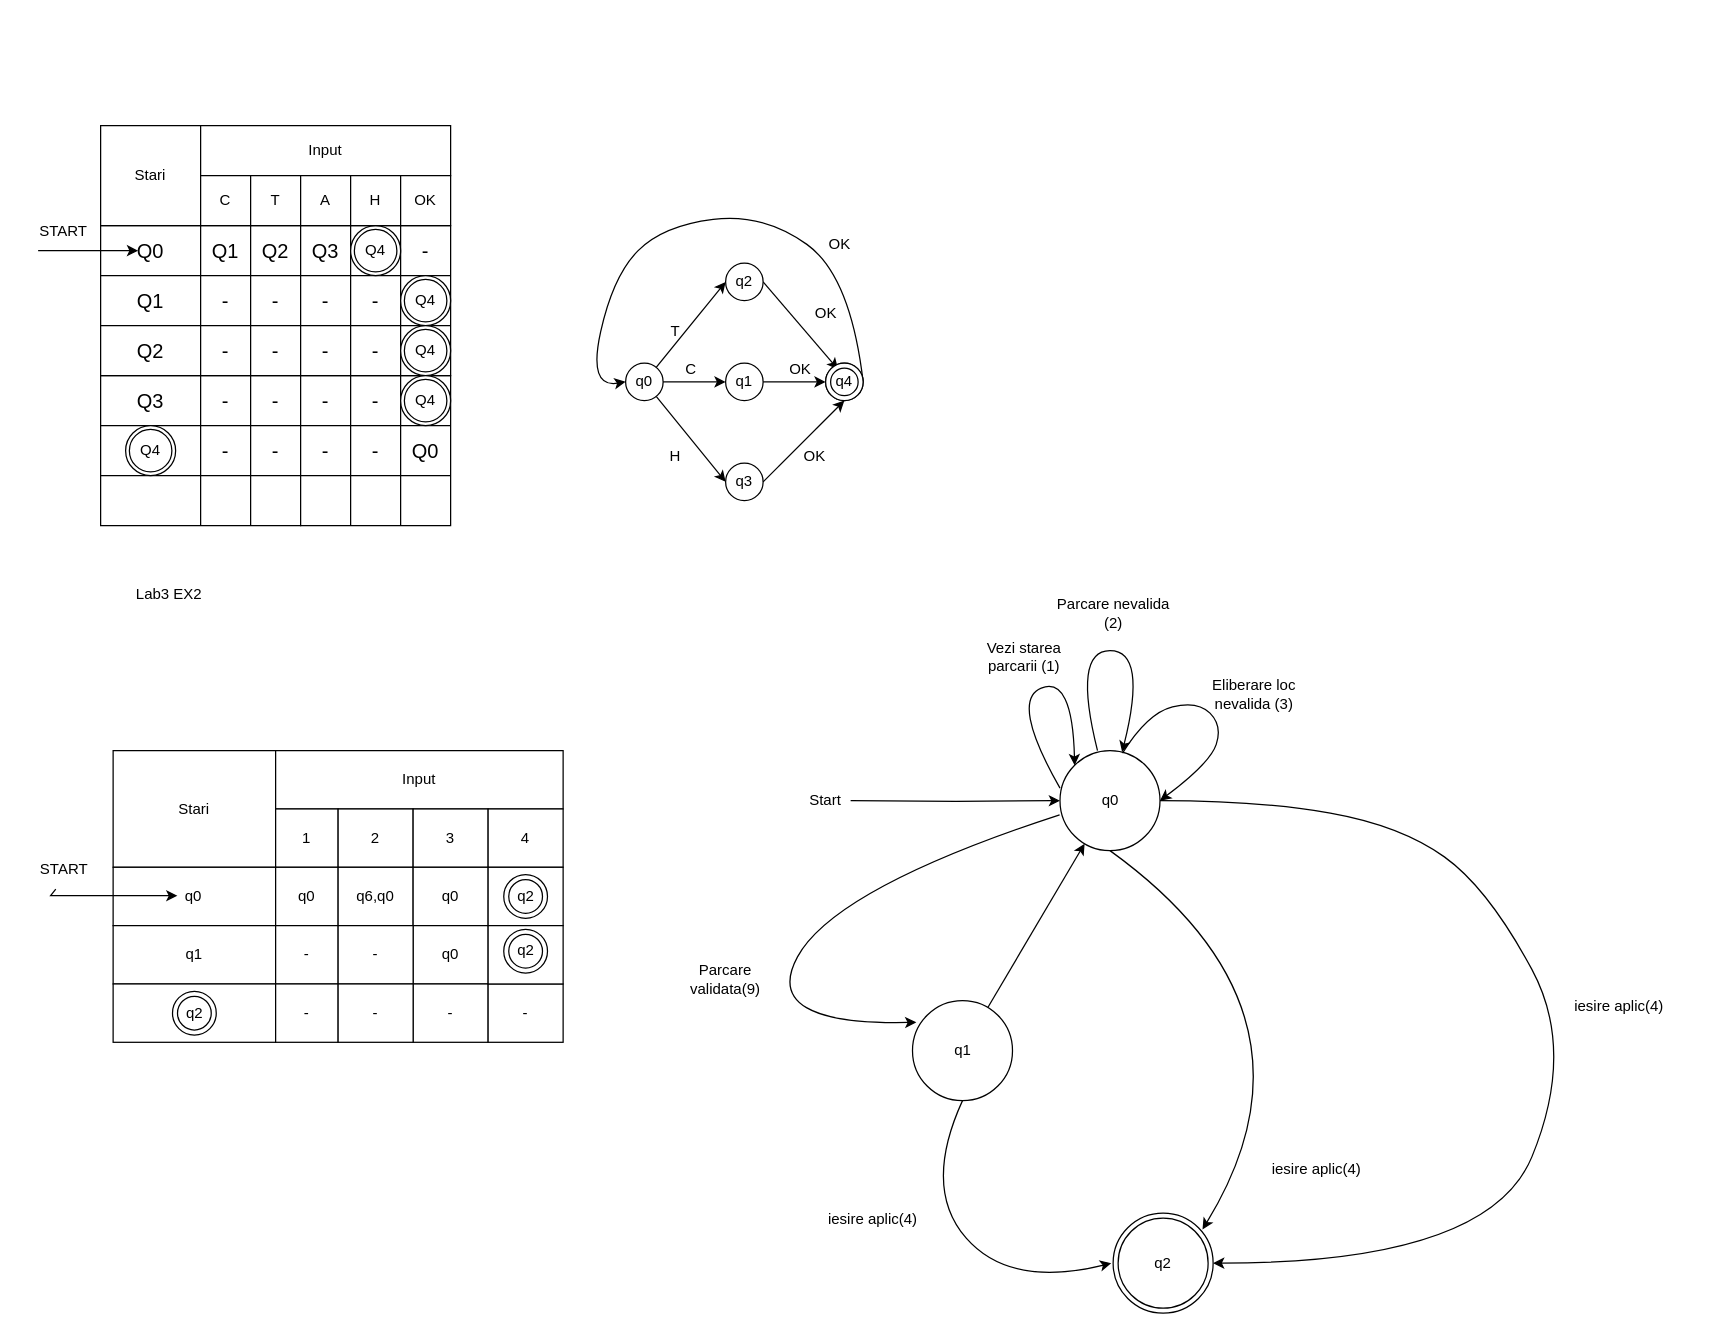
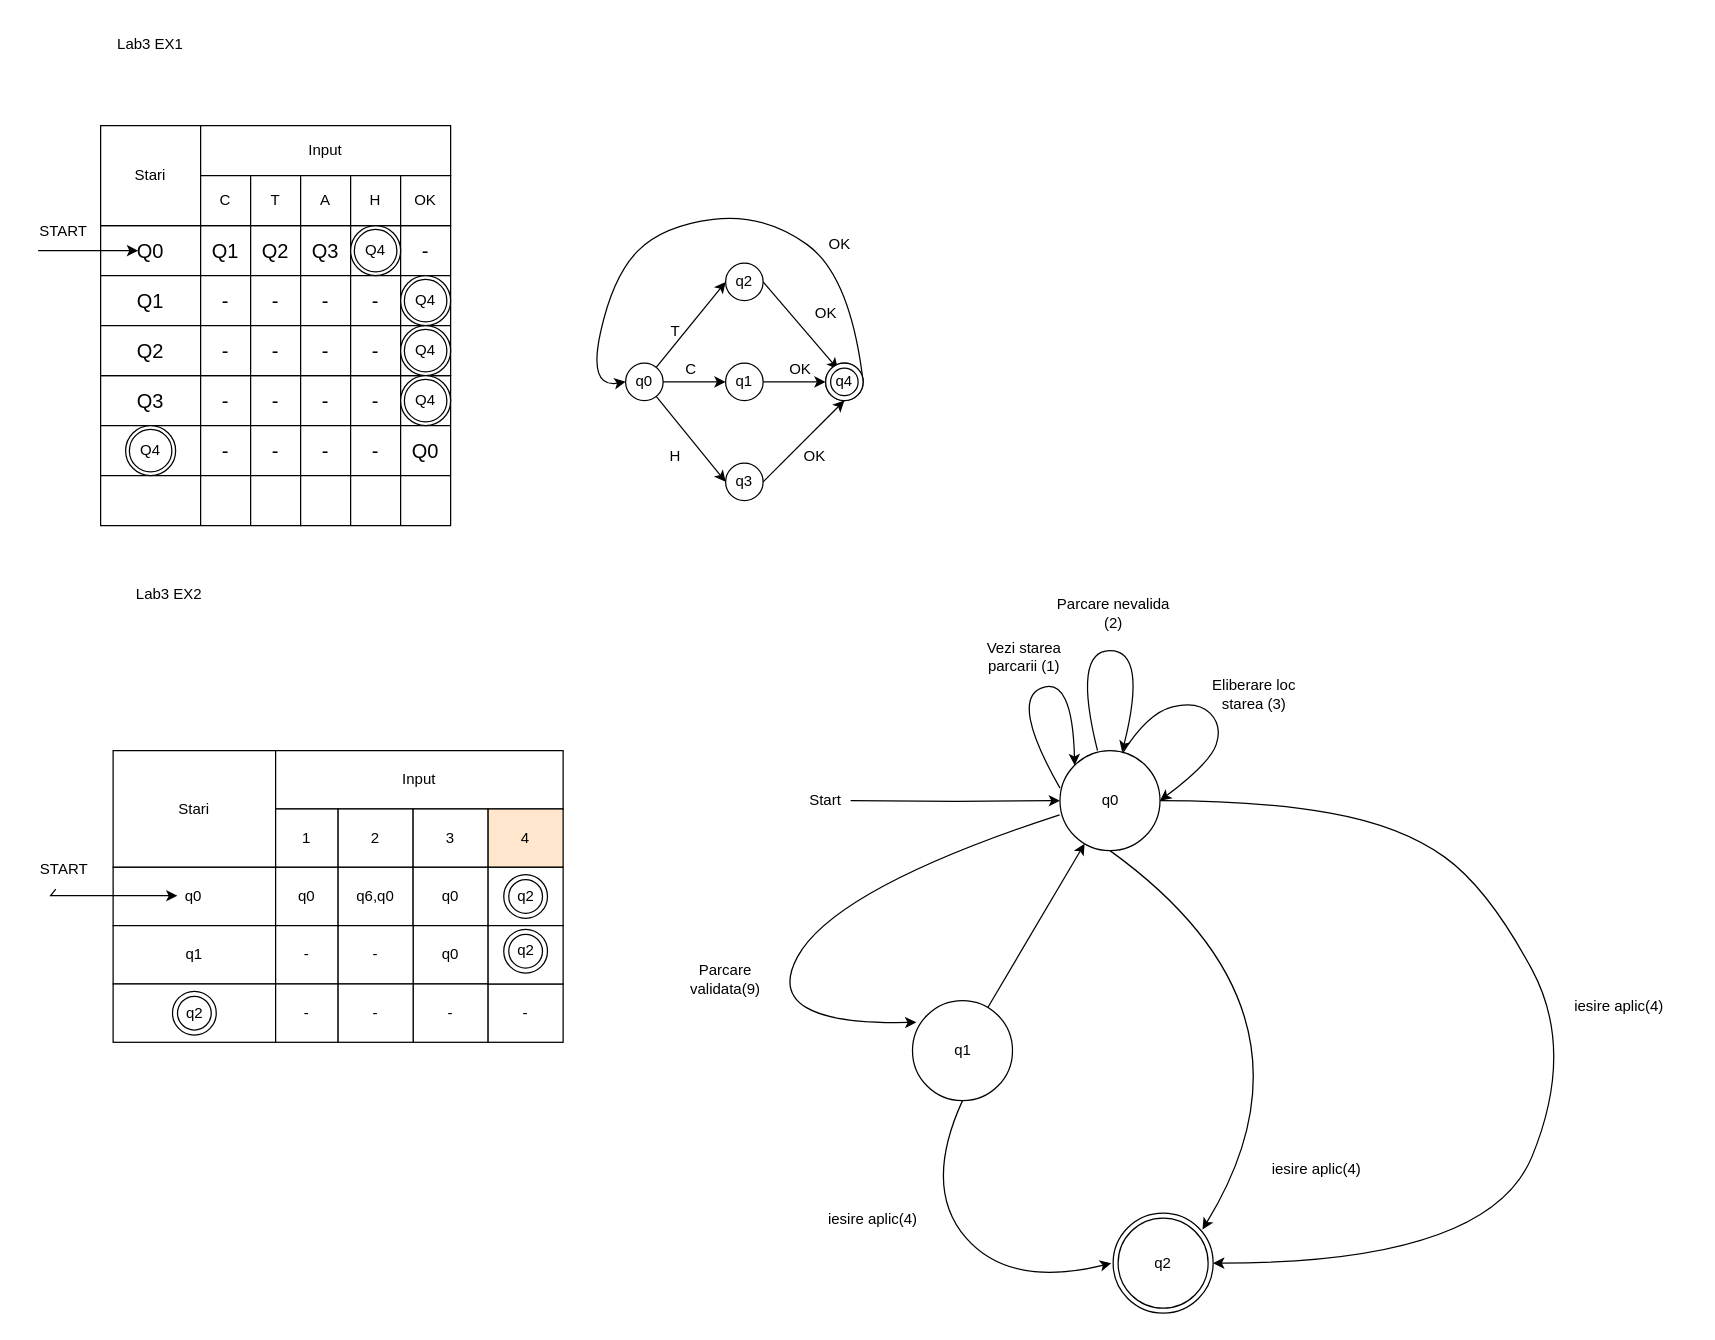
node "Lab3 EX1": added
node "Eliberare loc nevalida (3)": label "Eliberare loc nevalida (3)" -> "Eliberare loc starea (3)"
node "4": fillcolor #ffffff -> #ffe6cc
